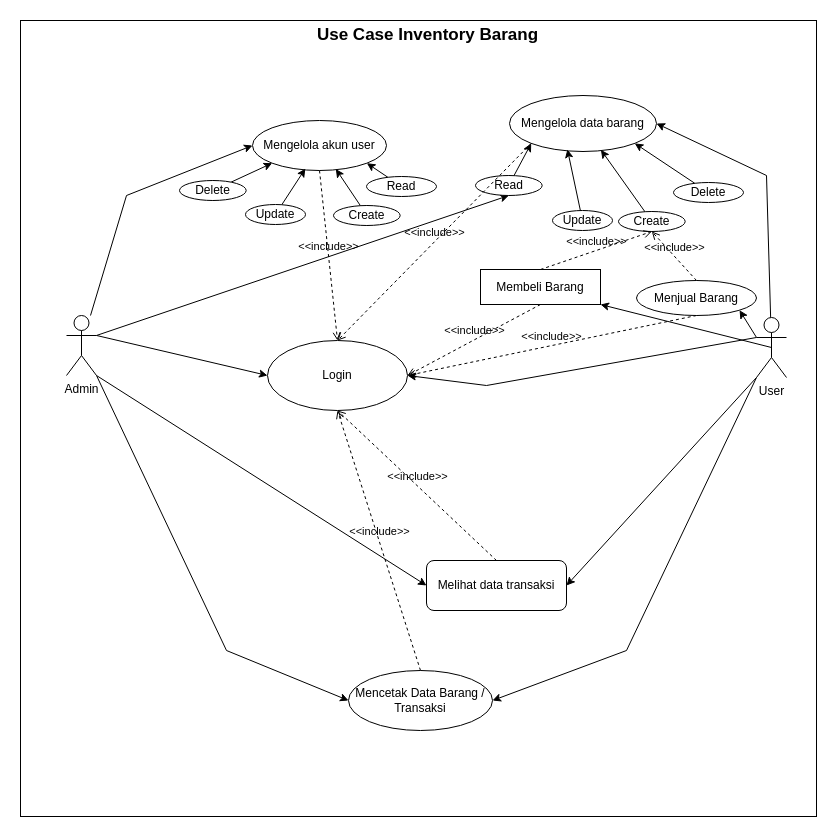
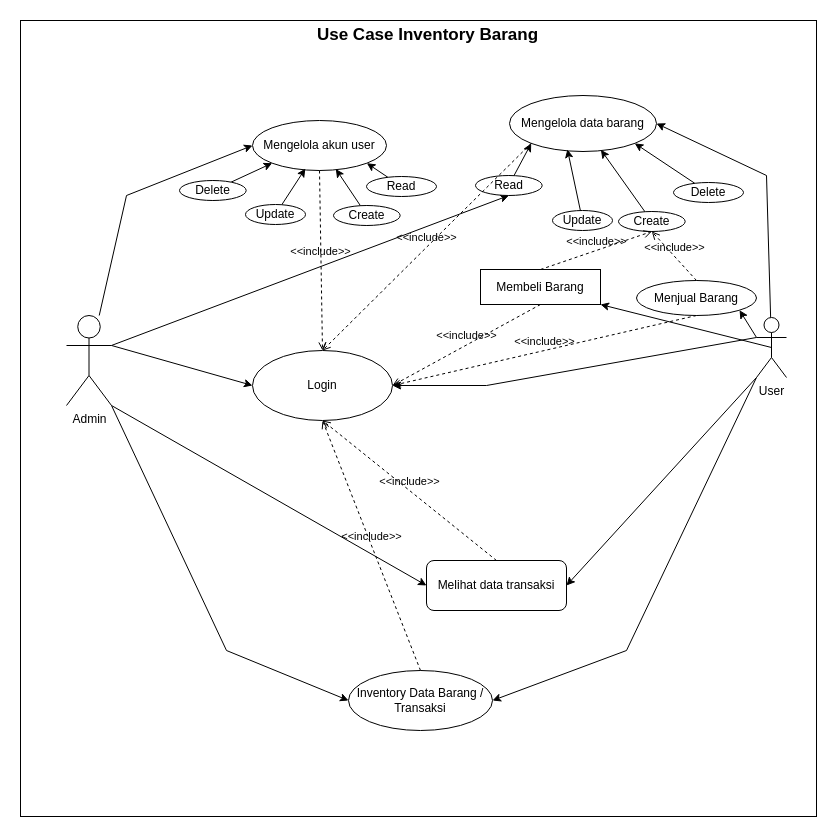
node "Admin": size 30x60 -> 45x90
node "Login": moved (338, 376) -> (323, 386)
node "Mencetak Data Barang / Transaksi": label "Mencetak Data Barang / Transaksi" -> "Inventory Data Barang / Transaksi"
